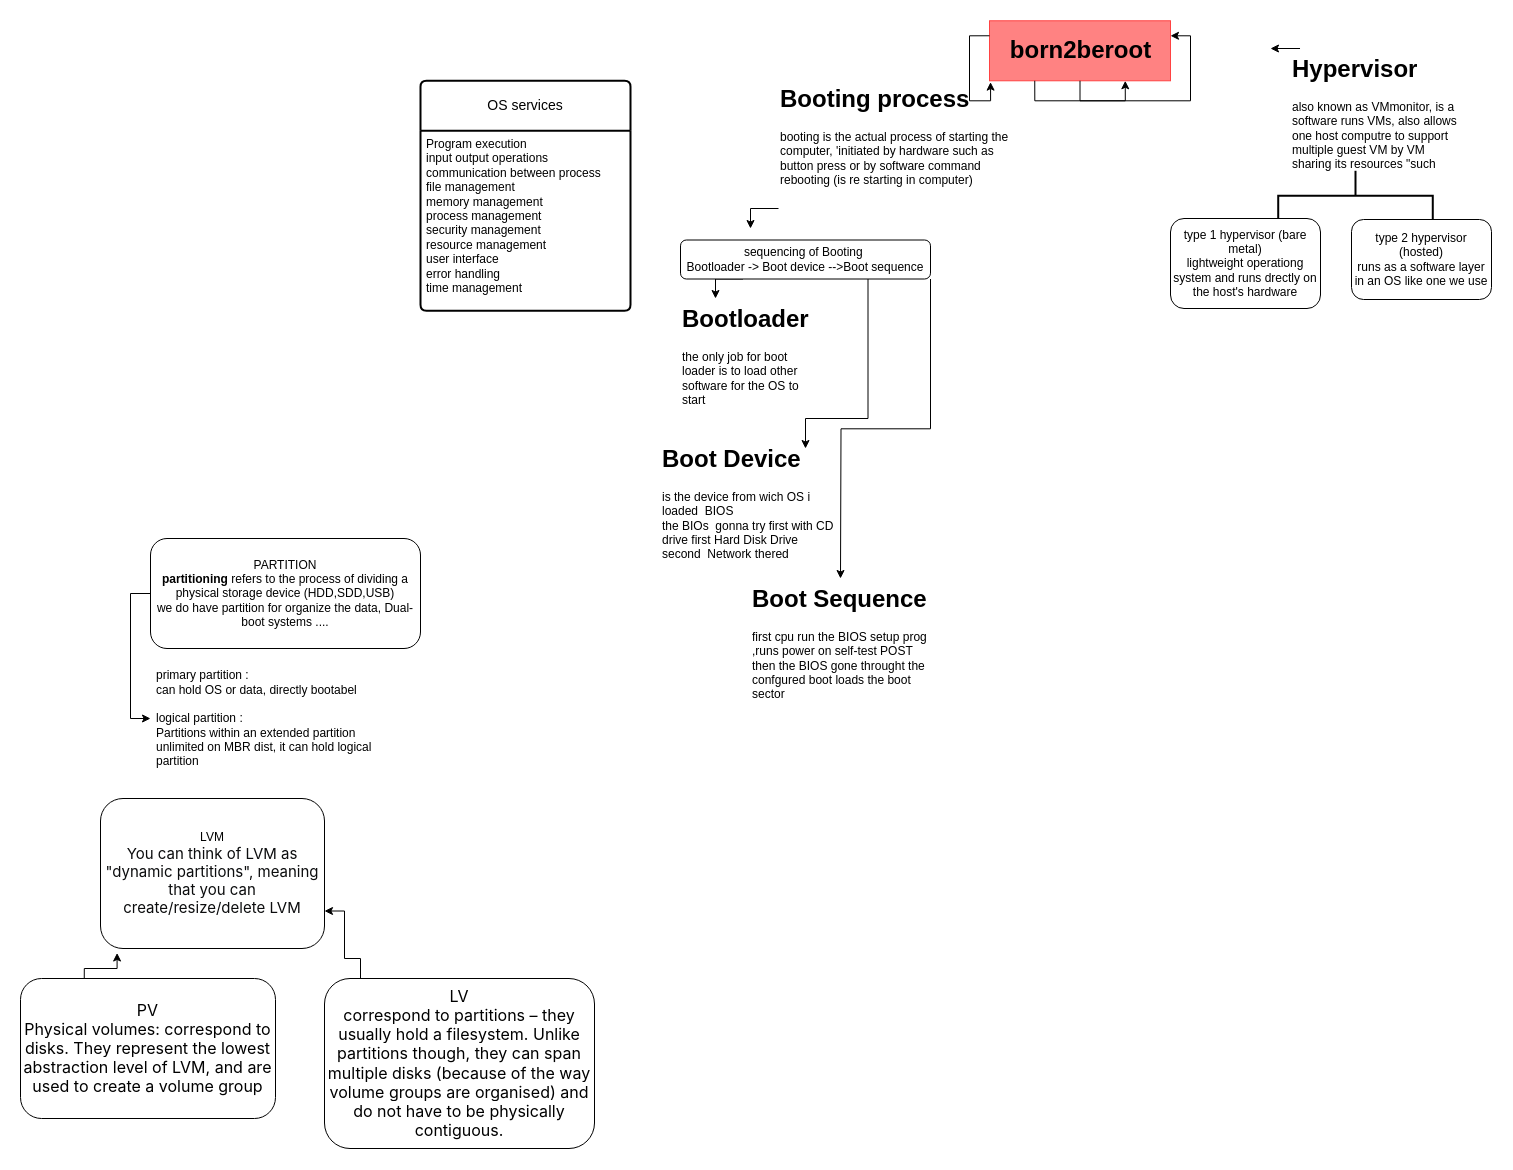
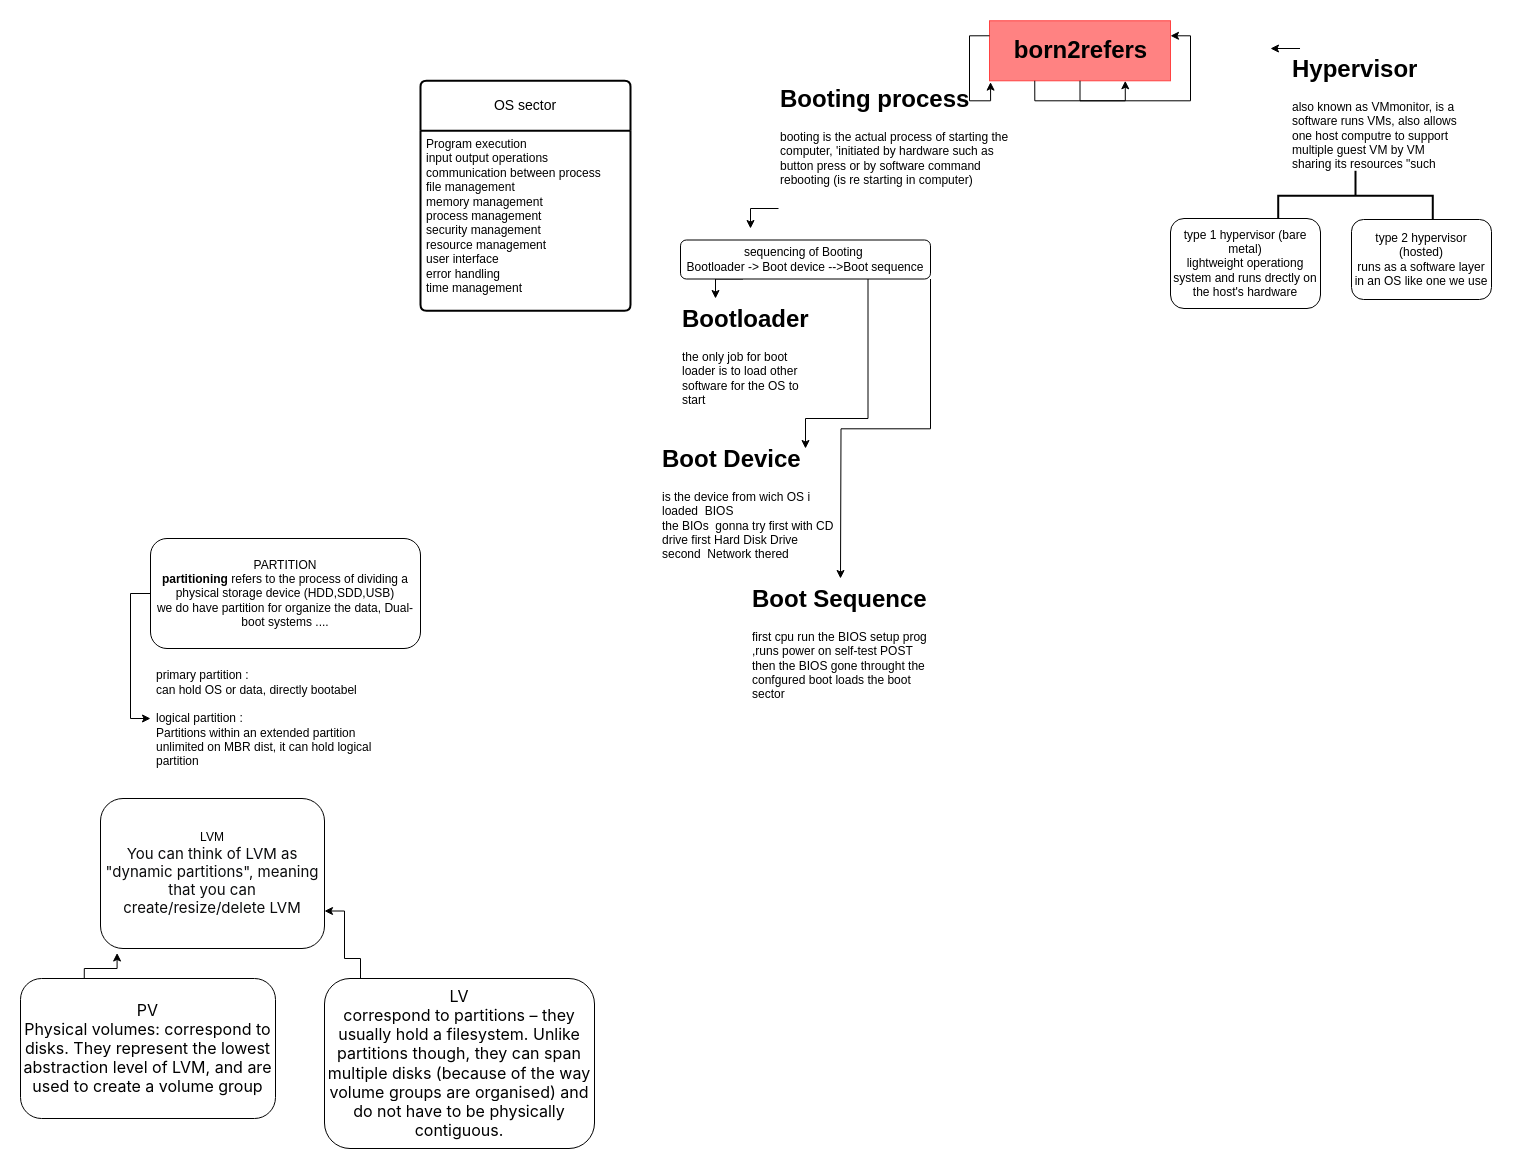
node "born2beroot": label "born2beroot" -> "born2refers"
node "OS services": label "OS services" -> "OS sector"
